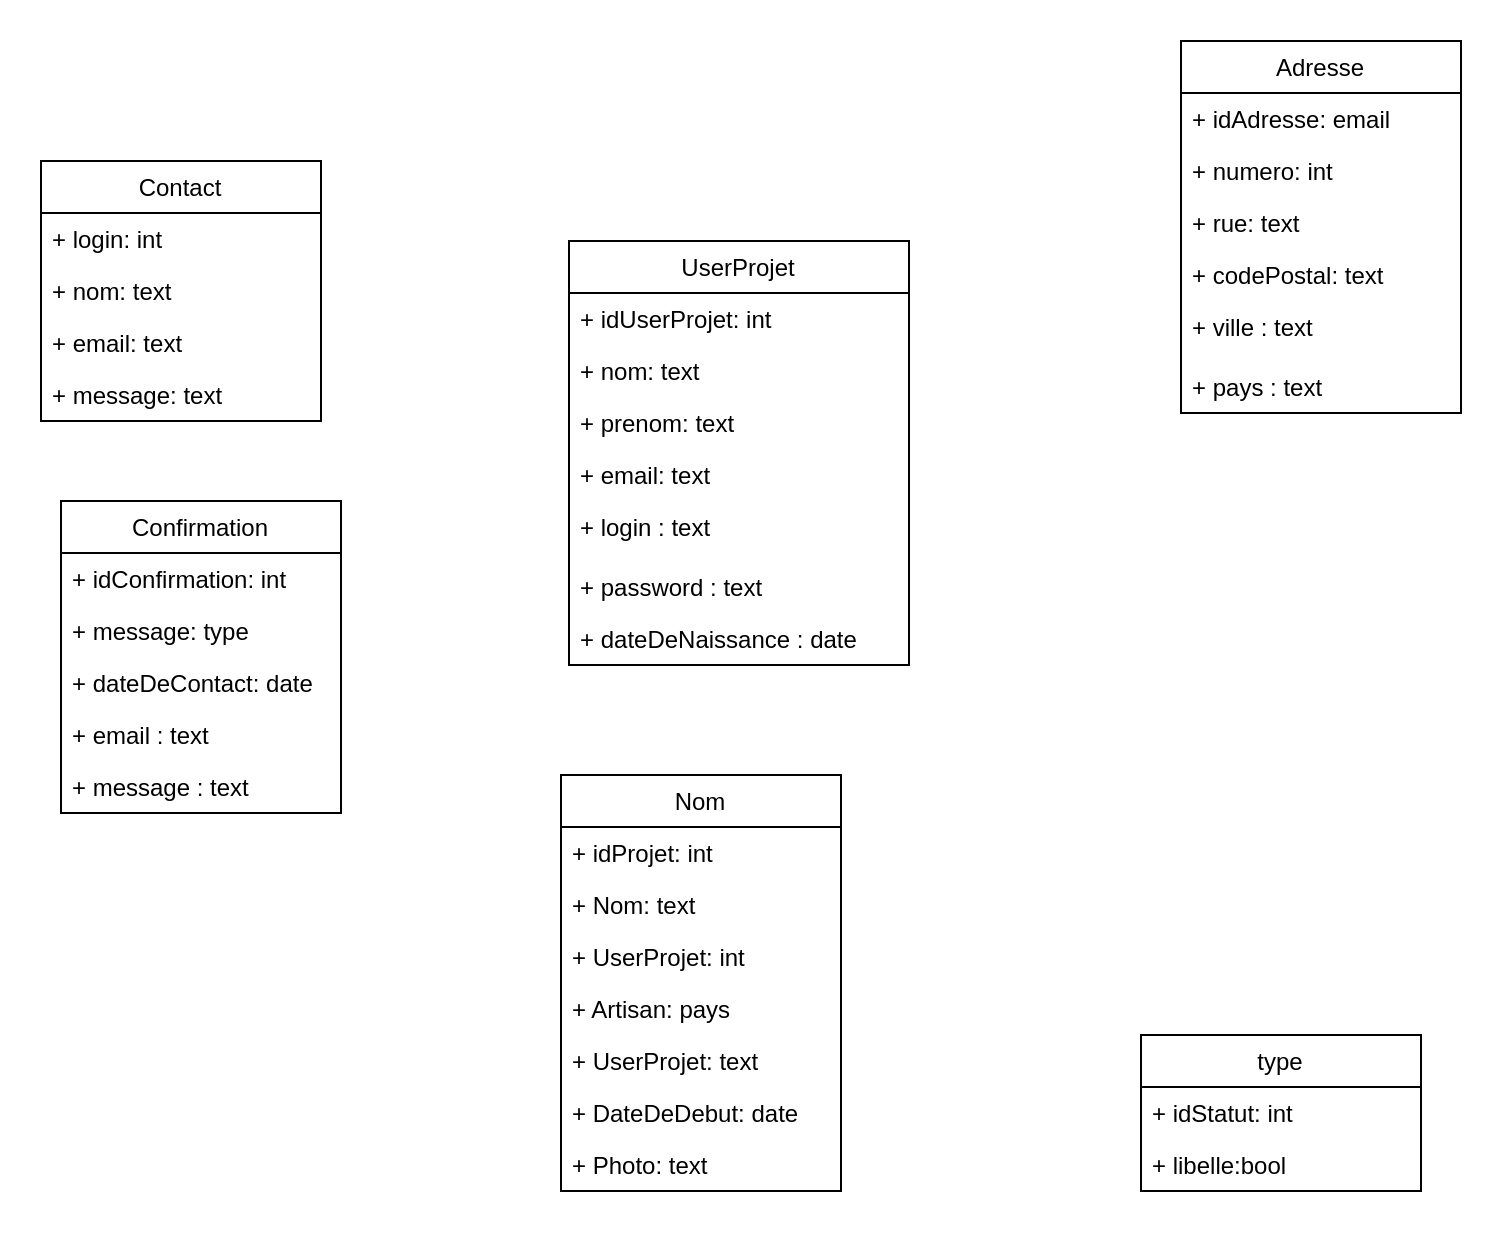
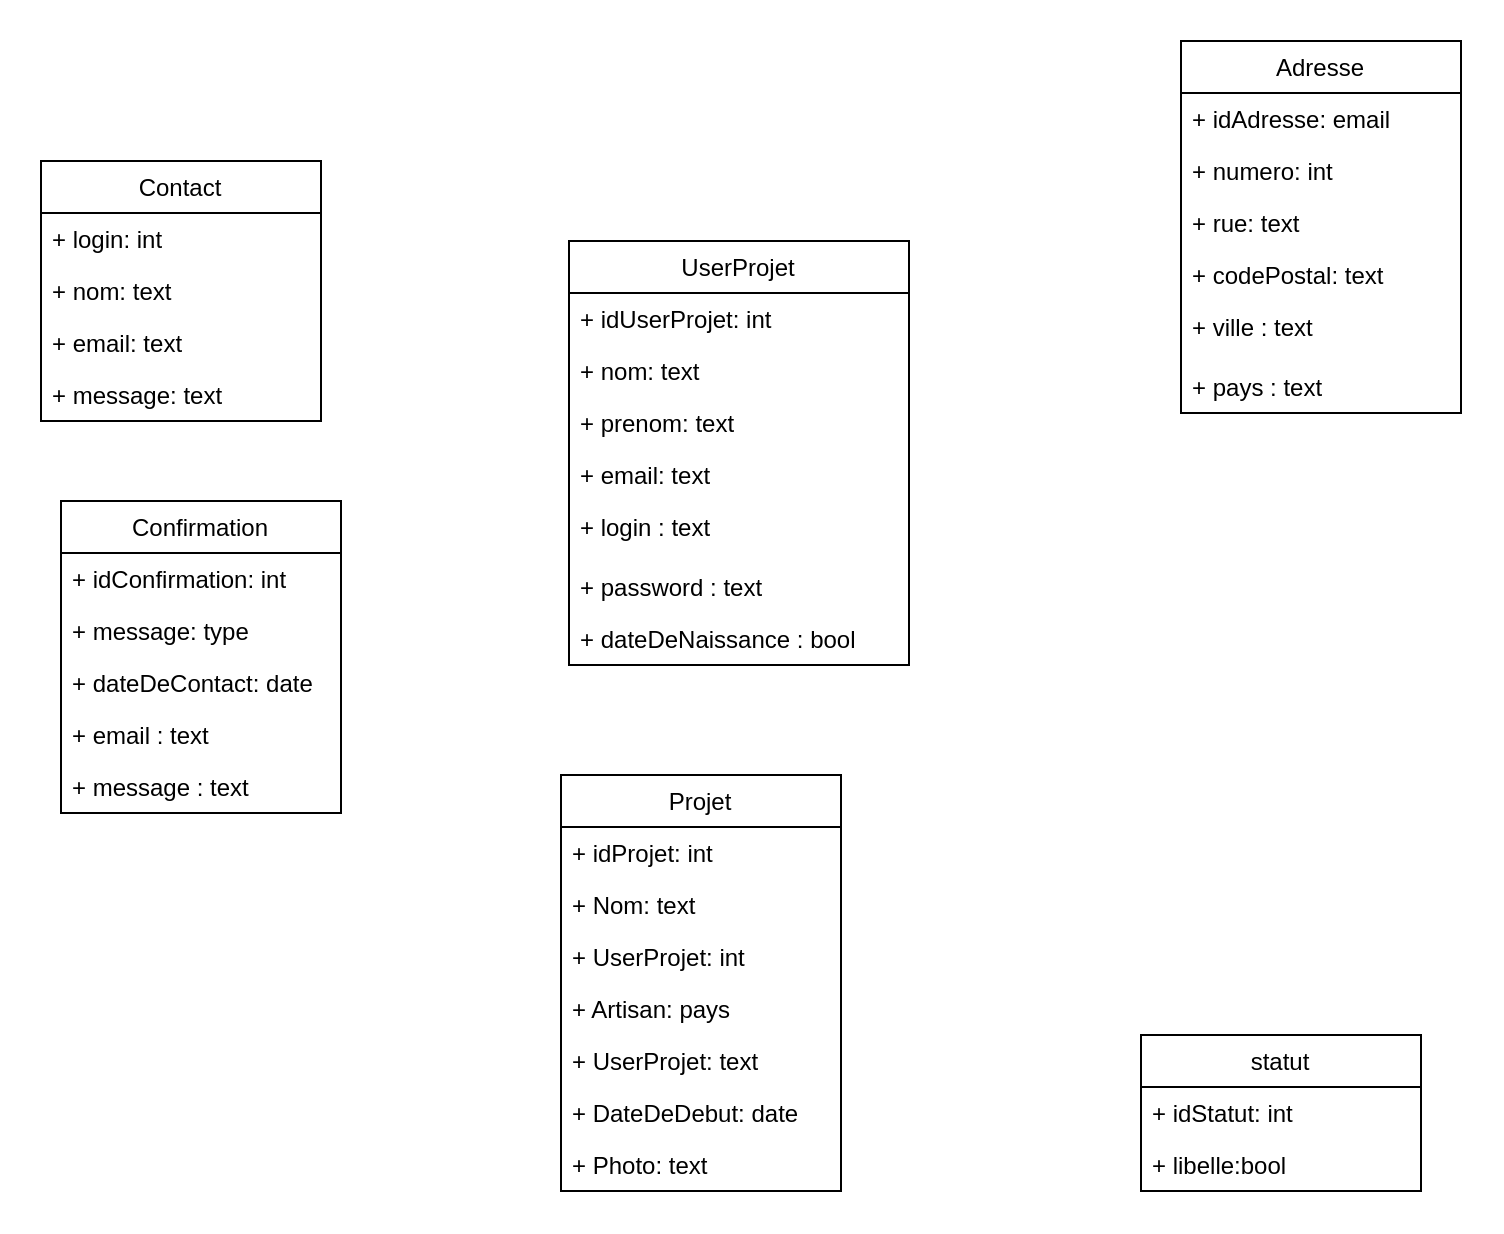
node "+ dateDeNaissance : date": label "+ dateDeNaissance : date" -> "+ dateDeNaissance : bool"
node "Nom": label "Nom" -> "Projet"
node "type": label "type" -> "statut"
